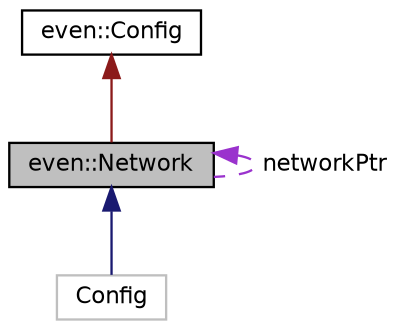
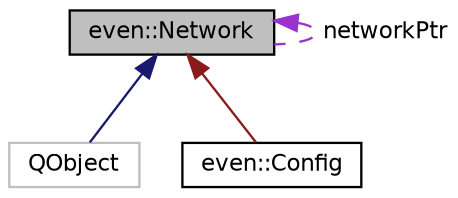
edge "even::Network" -> "even::Config": reversed
node "Config": label "Config" -> "QObject"
